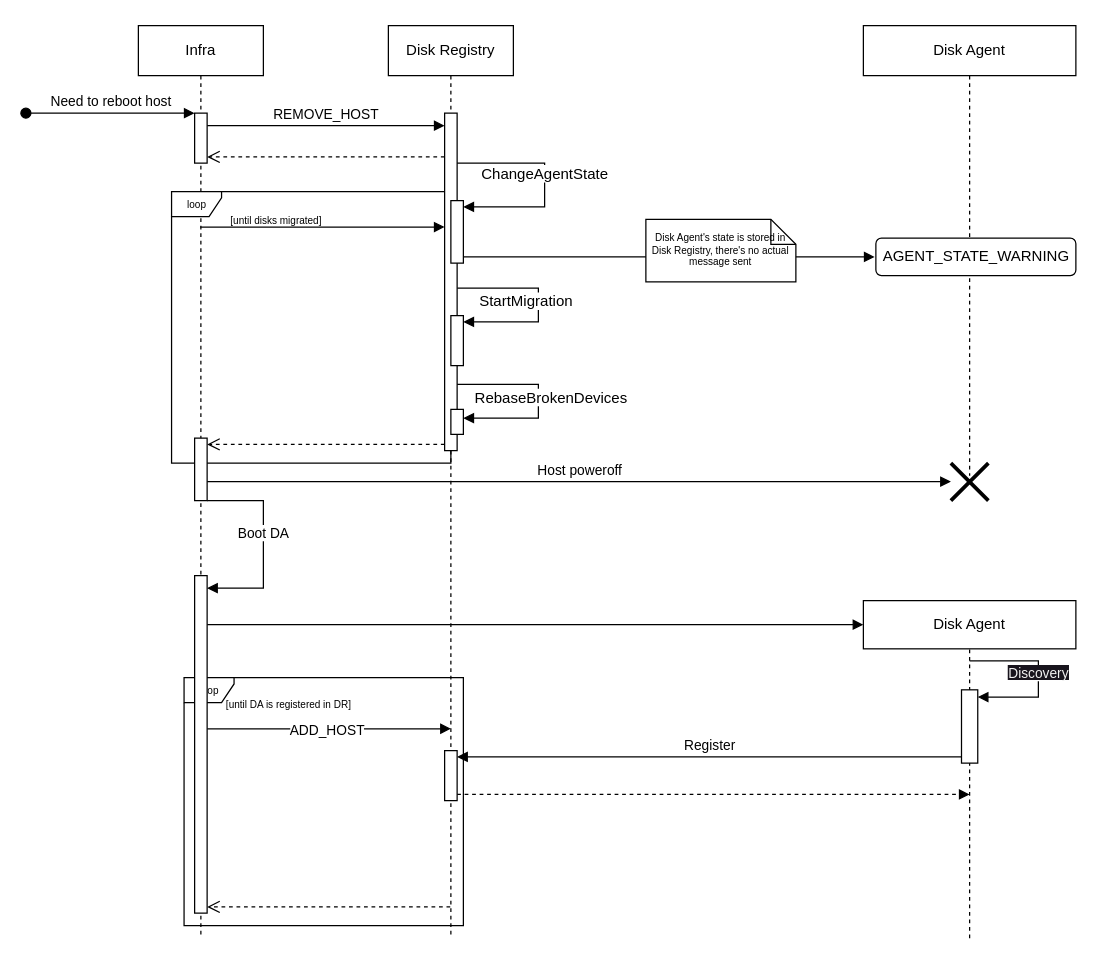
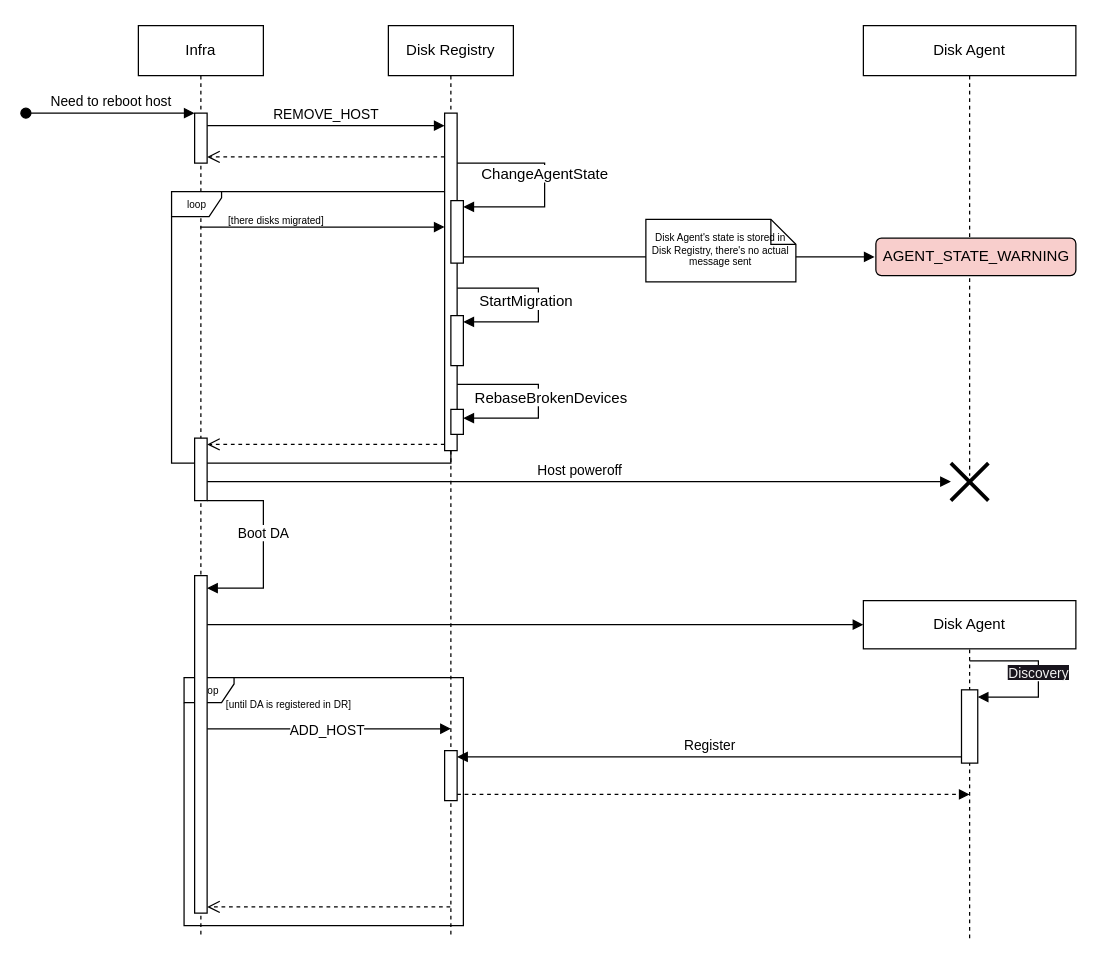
node "[until disks migrated]": label "[until disks migrated]" -> "[there disks migrated]"
node "AGENT_STATE_WARNING": fillcolor #ffffff -> #f8cecc
